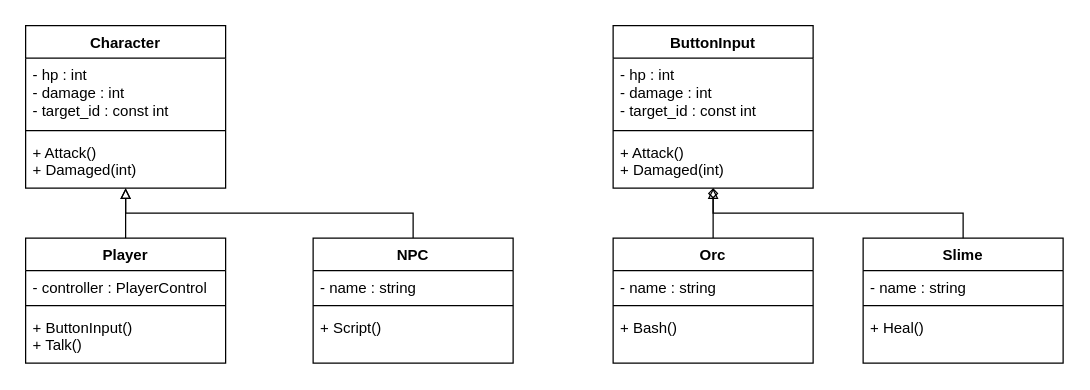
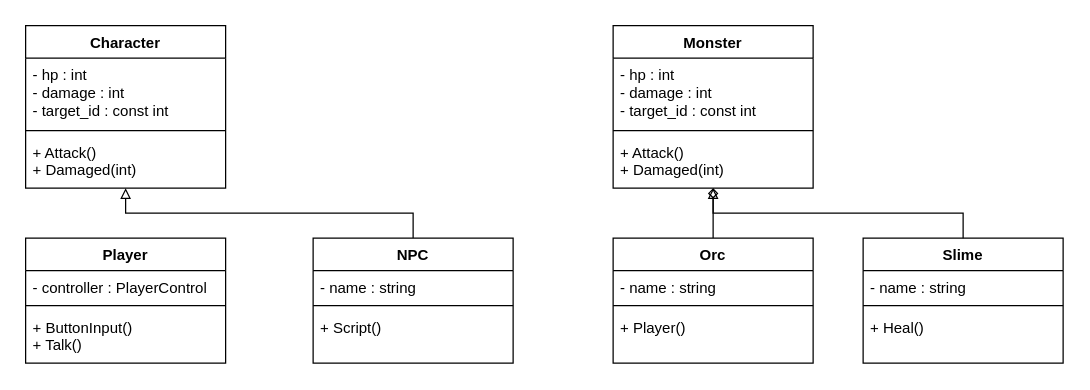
node "ButtonInput": label "ButtonInput" -> "Monster"
edge "Player" -> "Character": removed
node "+ Bash()": label "+ Bash()" -> "+ Player()"
